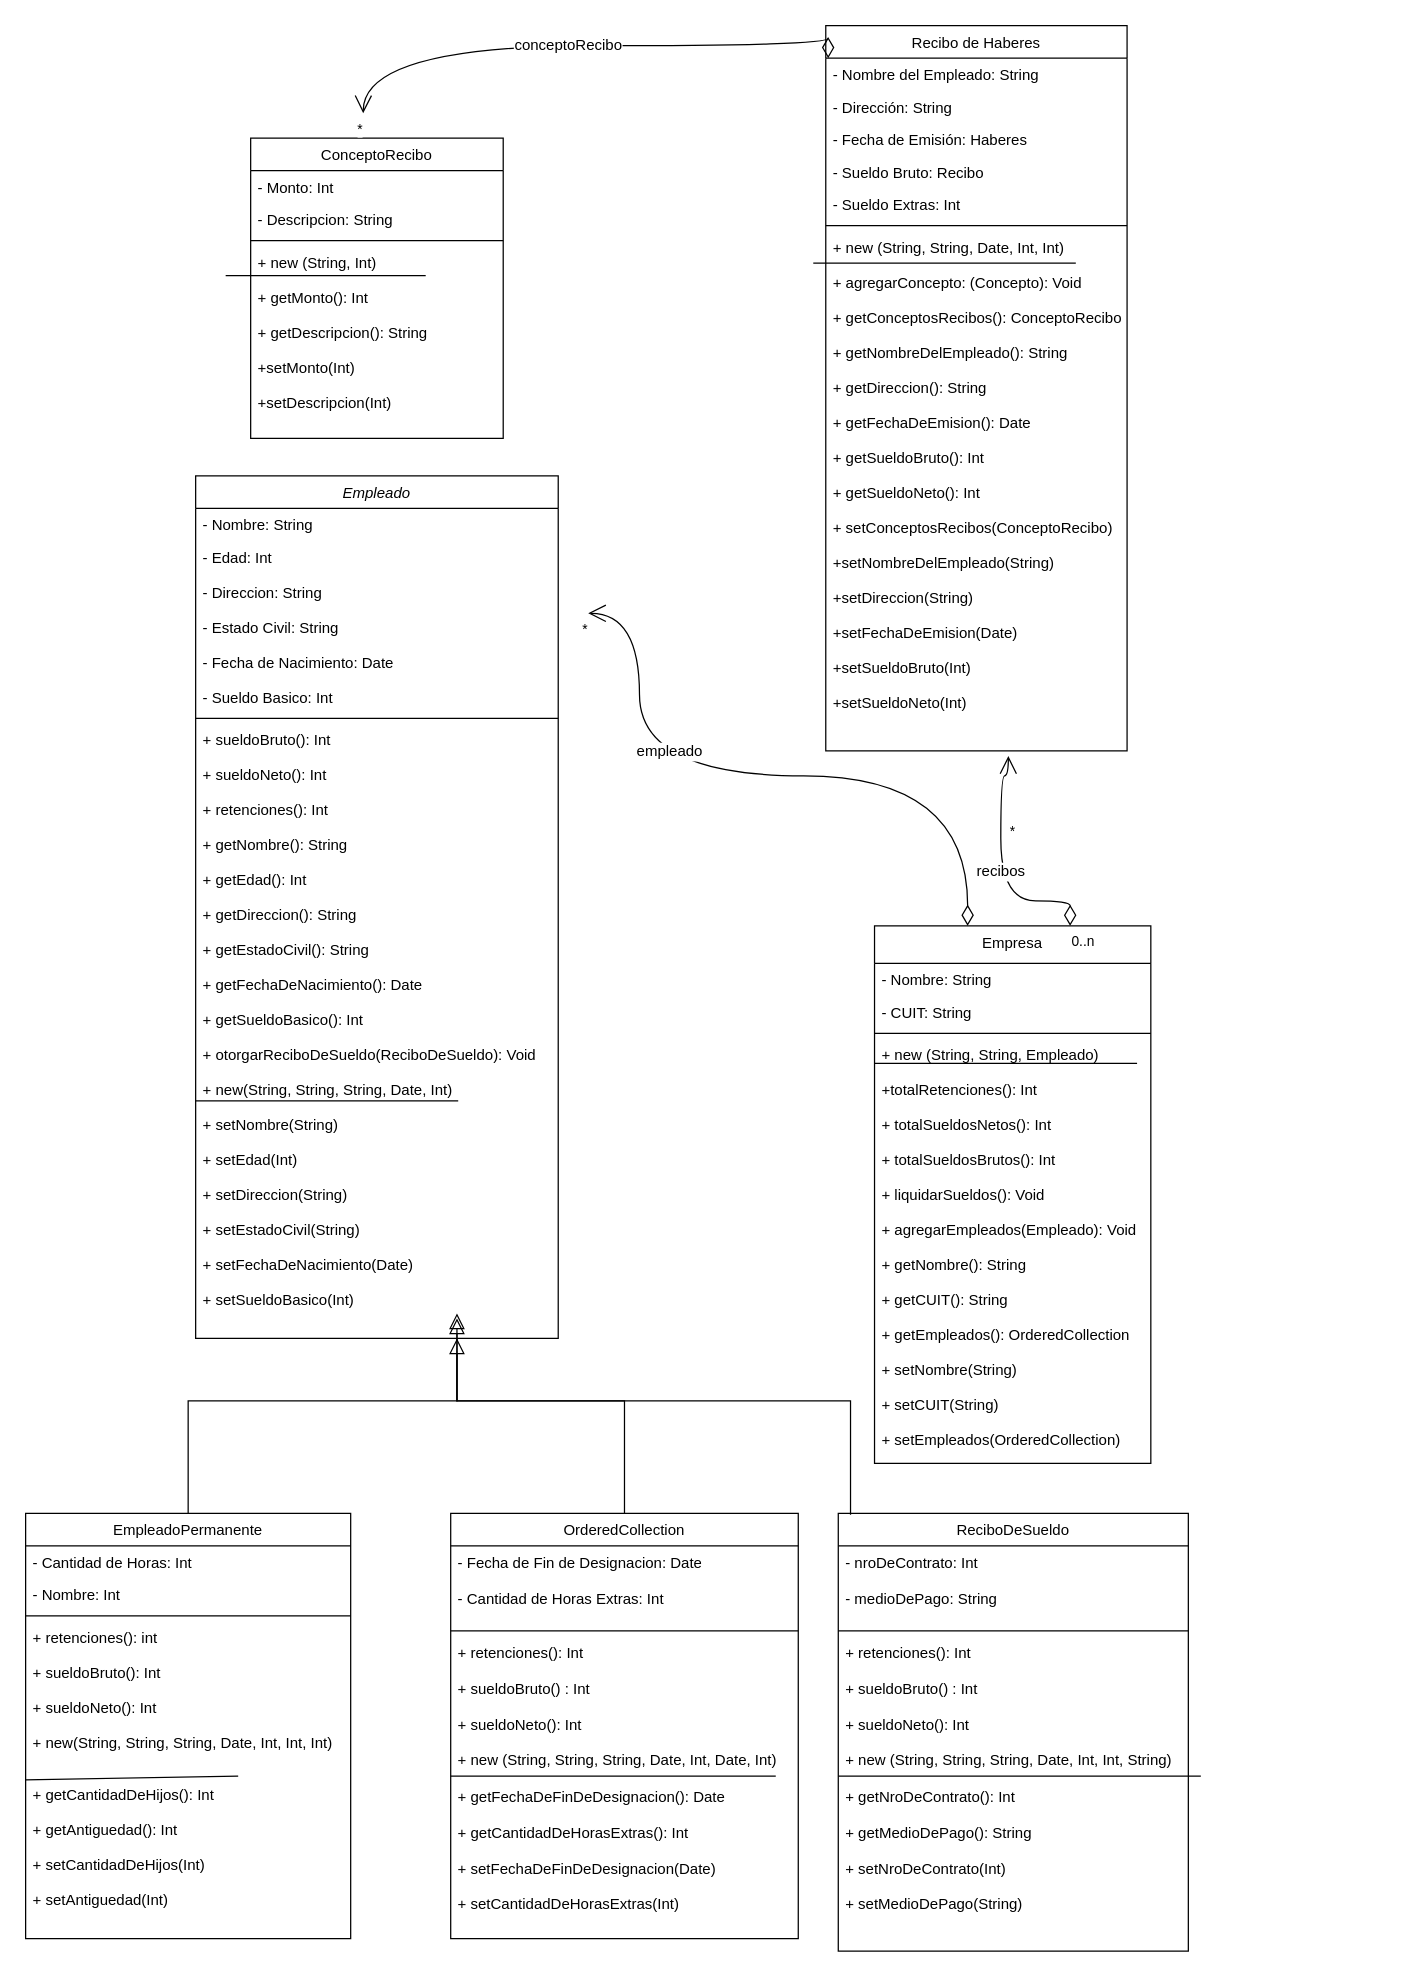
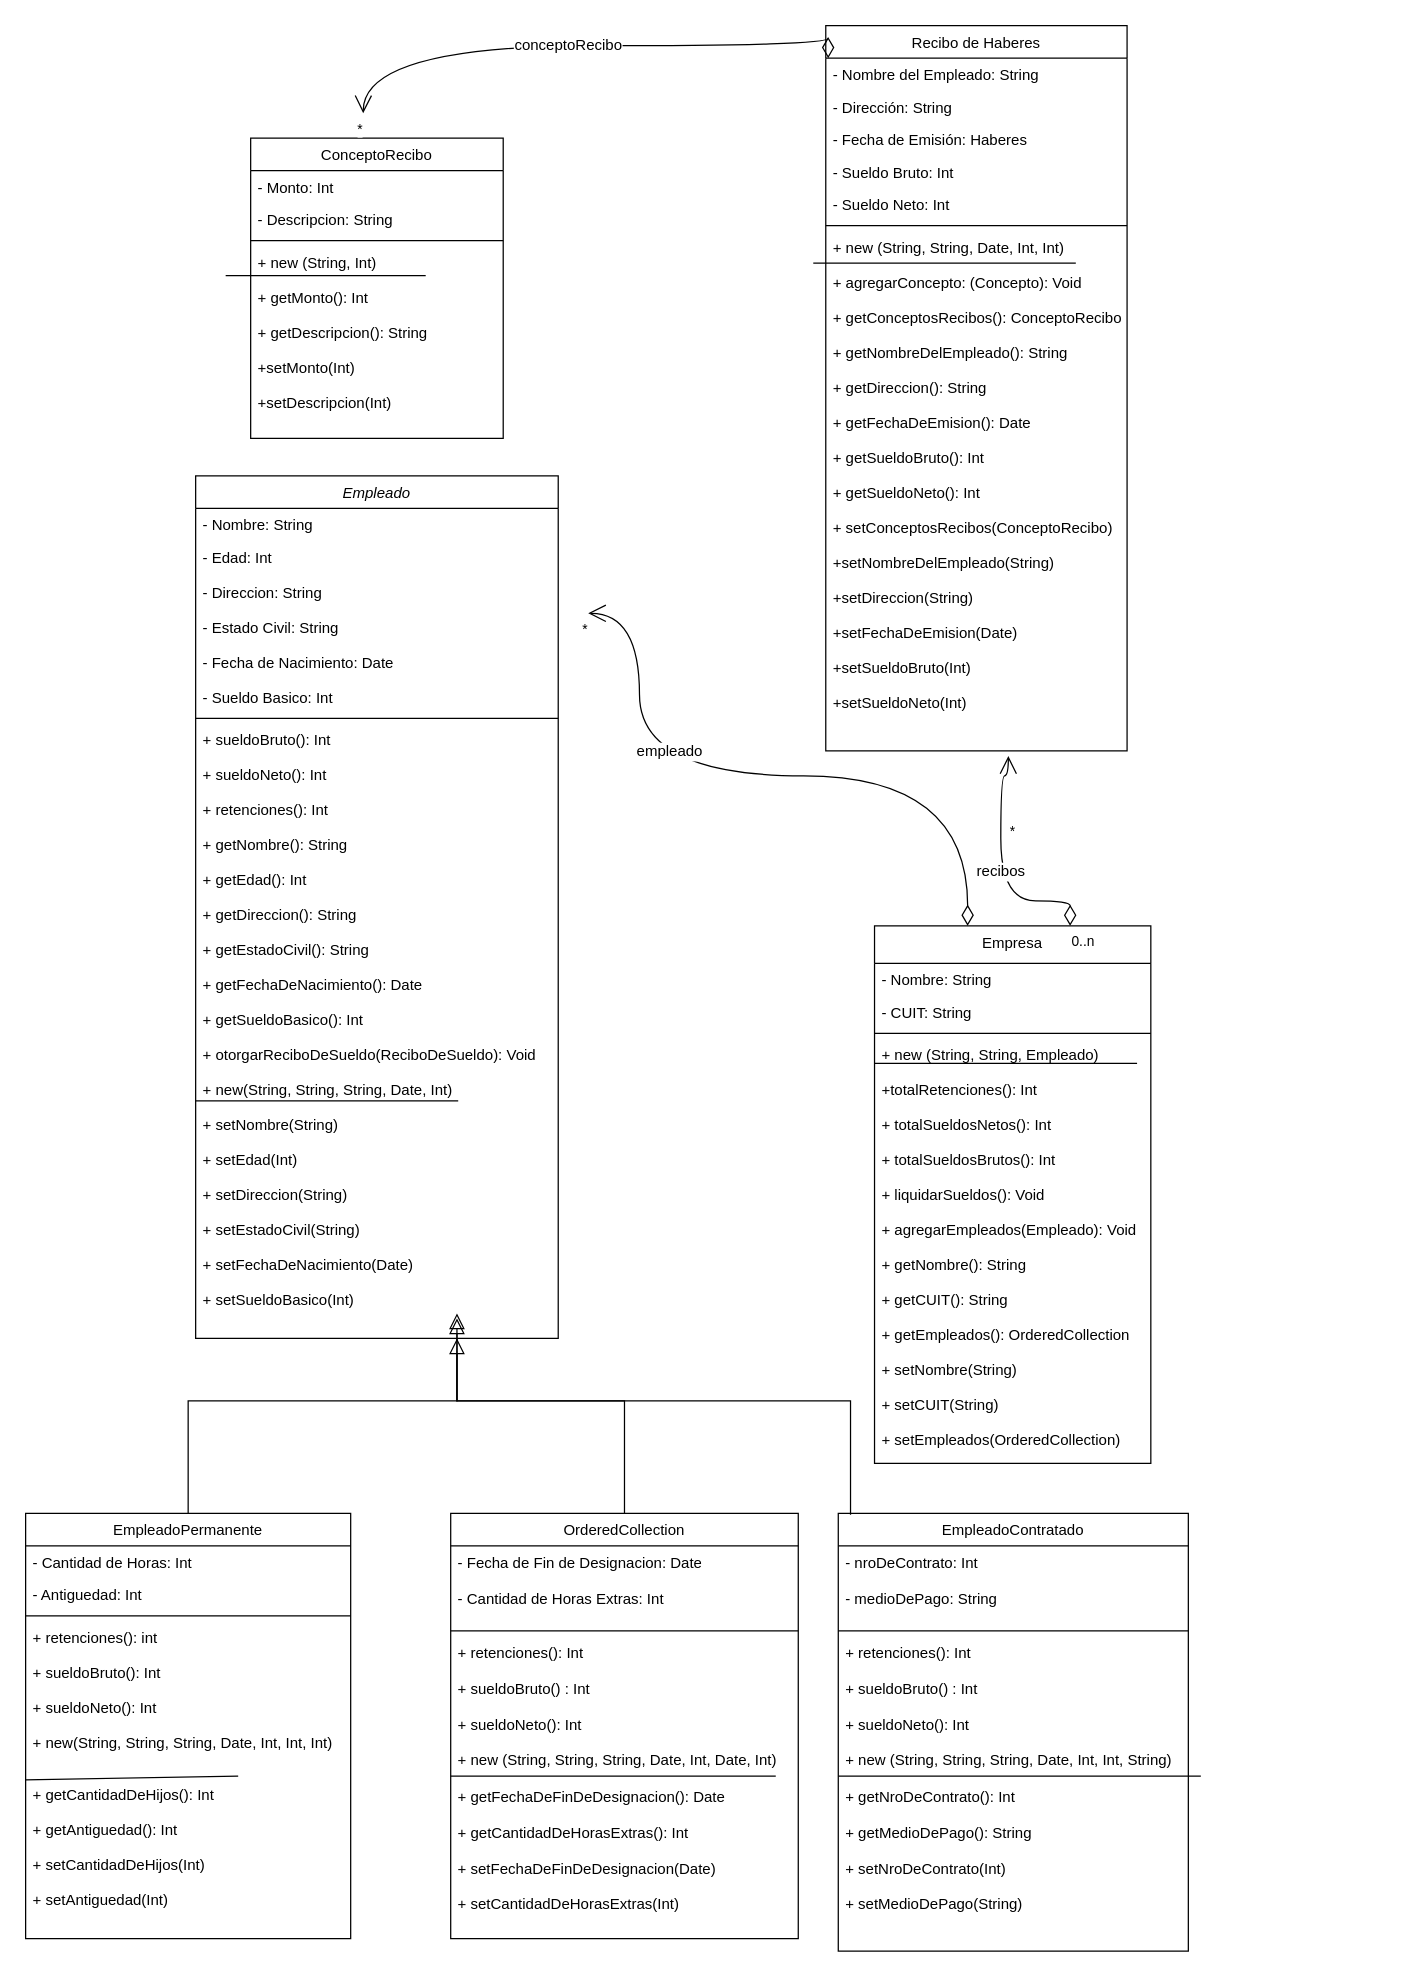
node "- Sueldo Bruto: Recibo": label "- Sueldo Bruto: Recibo" -> "- Sueldo Bruto: Int"
node "- Sueldo Extras: Int": label "- Sueldo Extras: Int" -> "- Sueldo Neto: Int"
node "ReciboDeSueldo": label "ReciboDeSueldo" -> "EmpleadoContratado"
node "- Nombre: Int": label "- Nombre: Int" -> "- Antiguedad: Int"
